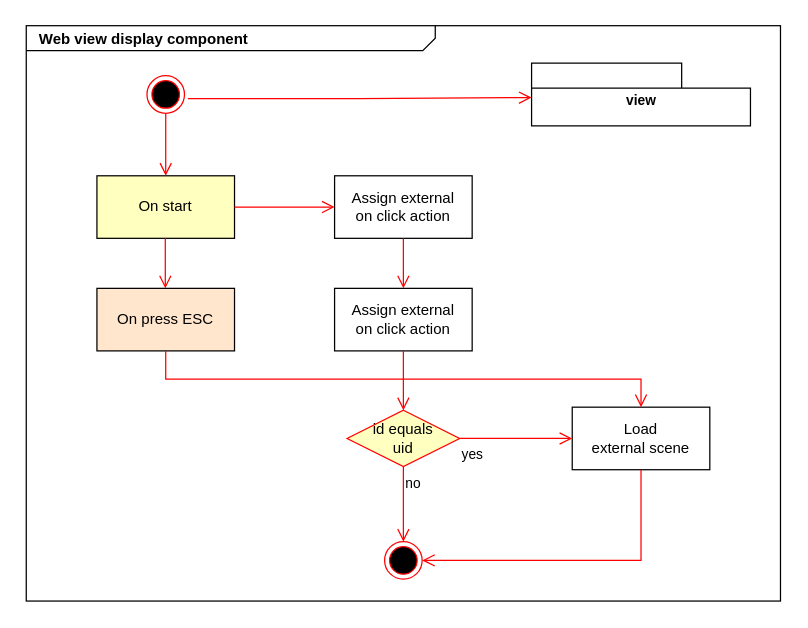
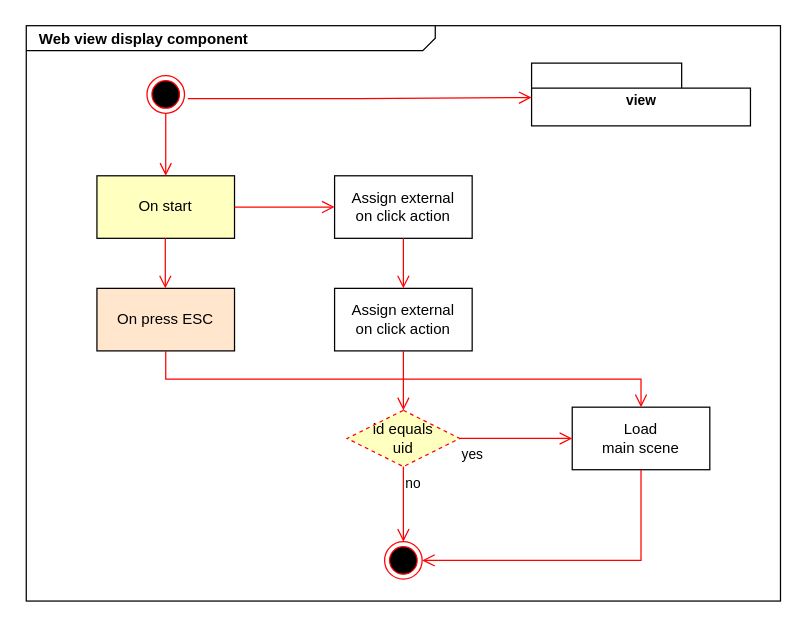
node "id equals uid": style solid -> dashed
node "Load external scene": label "Load external scene" -> "Load main scene"
